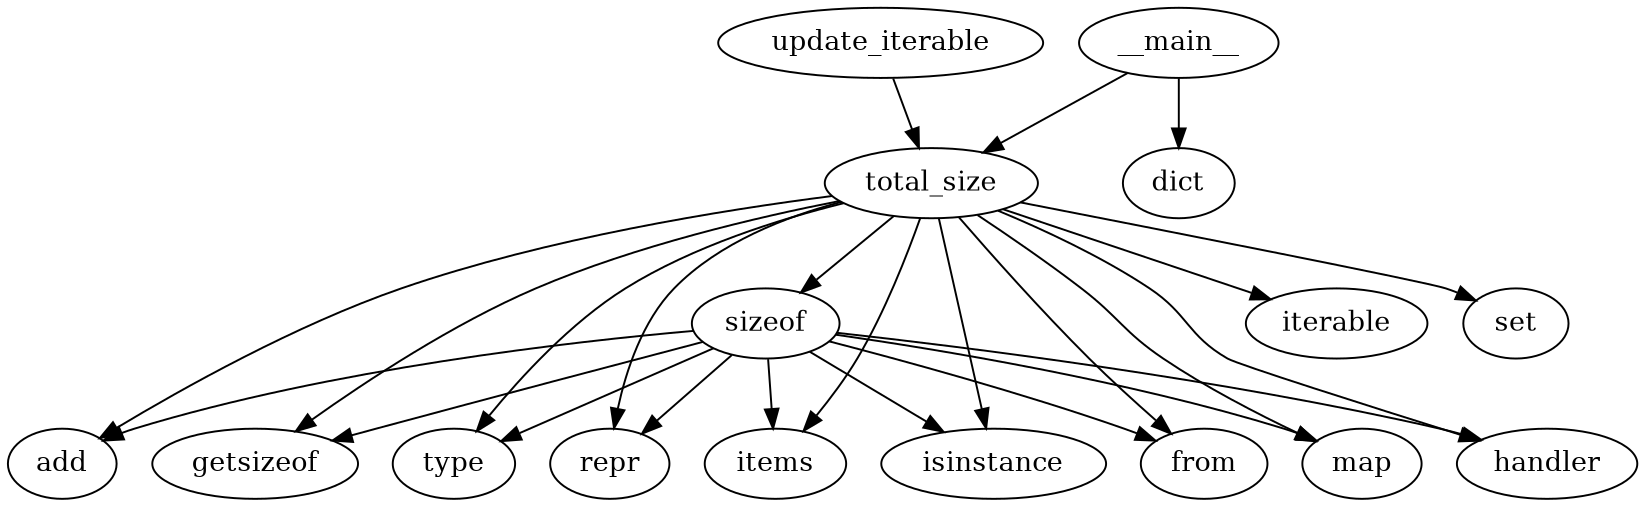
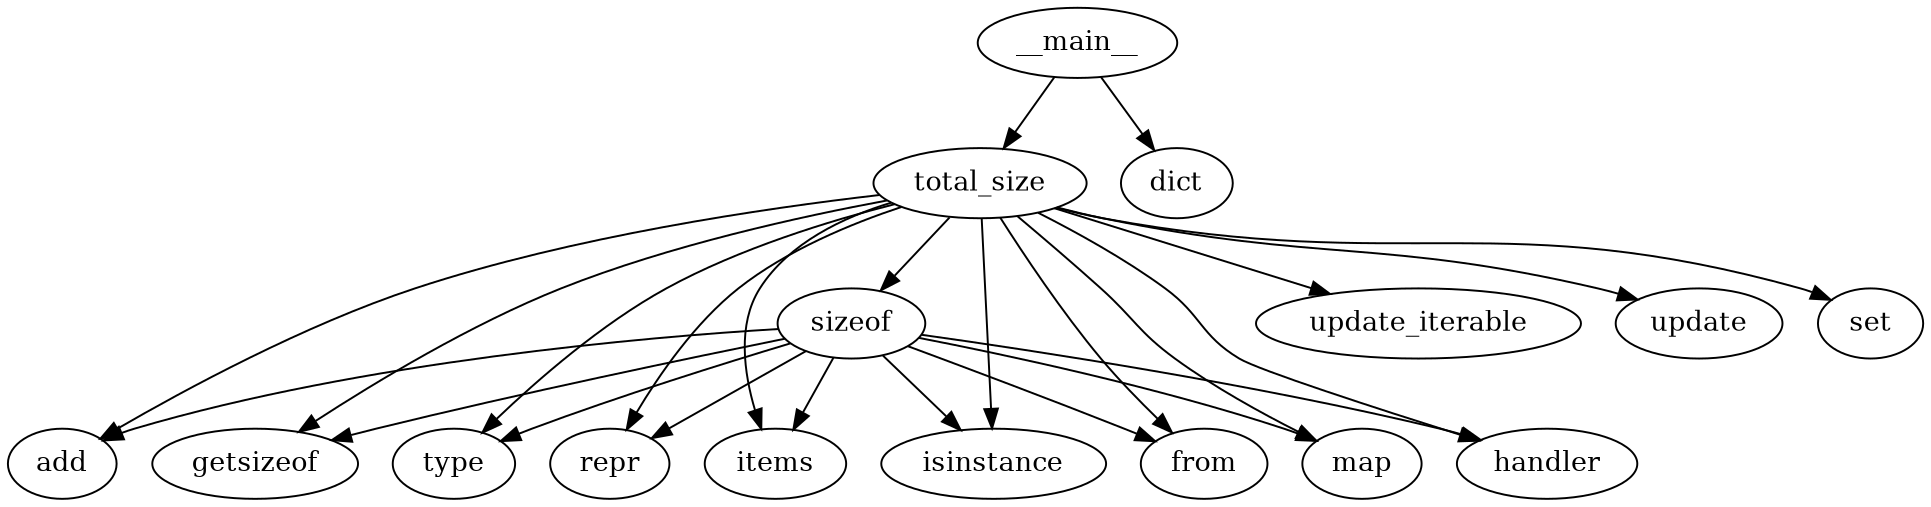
edge "update_iterable" -> "total_size": reversed
node "iterable": label "iterable" -> "update"
